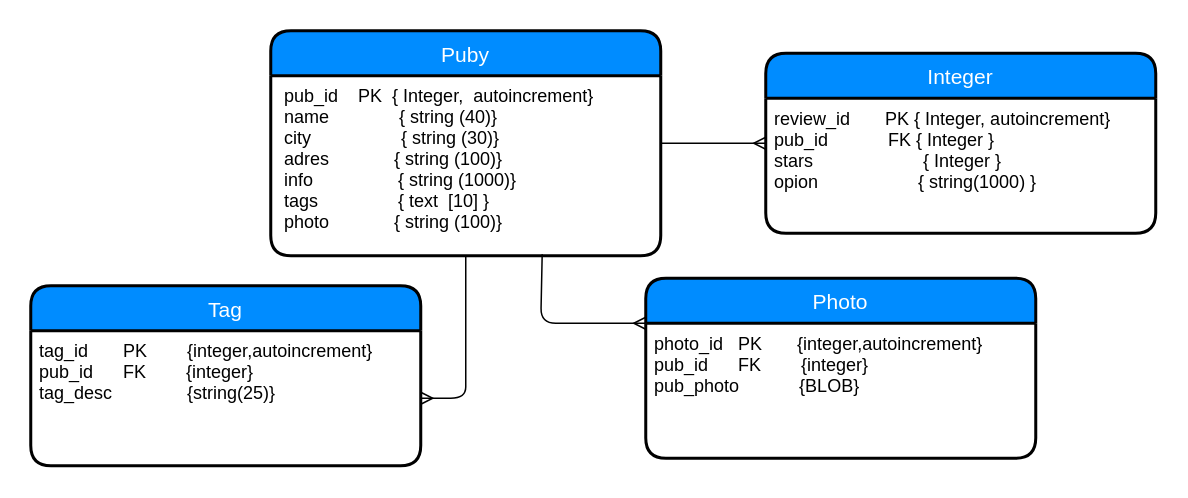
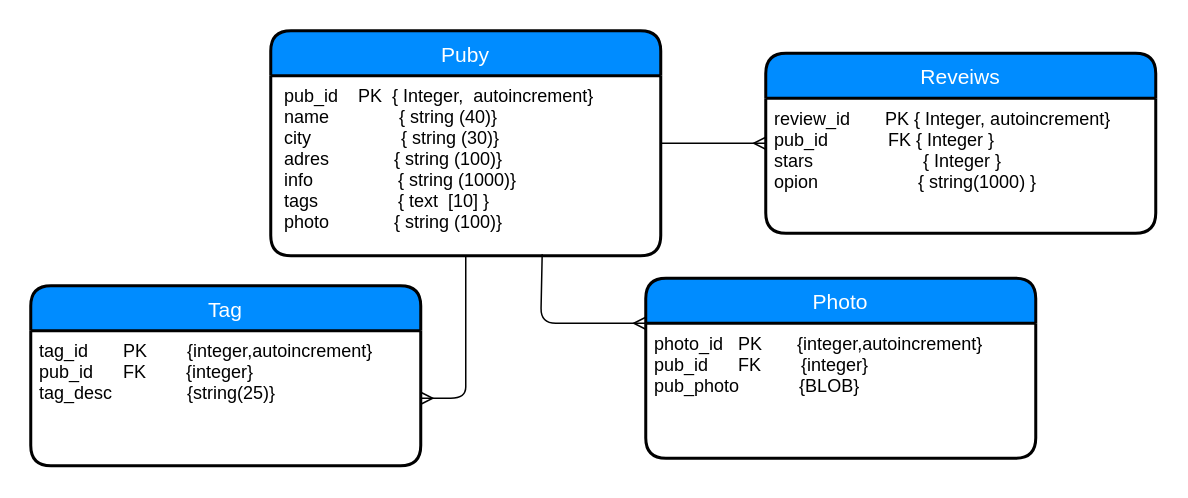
node "Integer": label "Integer" -> "Reveiws"
